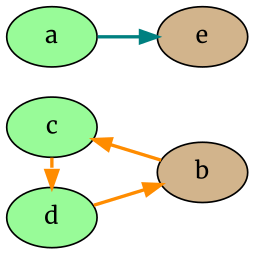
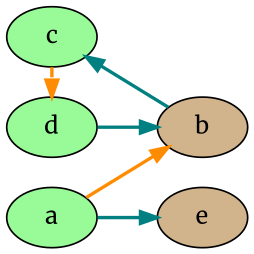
edge "b" -> "c": color darkorange -> teal
edge "a" -> "b": added
edge "d" -> "b": color darkorange -> teal
